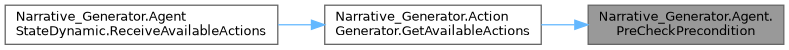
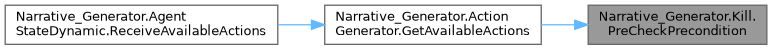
node "Narrative_Generator.Agent. PreCheckPrecondition": label "Narrative_Generator.Agent. PreCheckPrecondition" -> "Narrative_Generator.Kill. PreCheckPrecondition"
